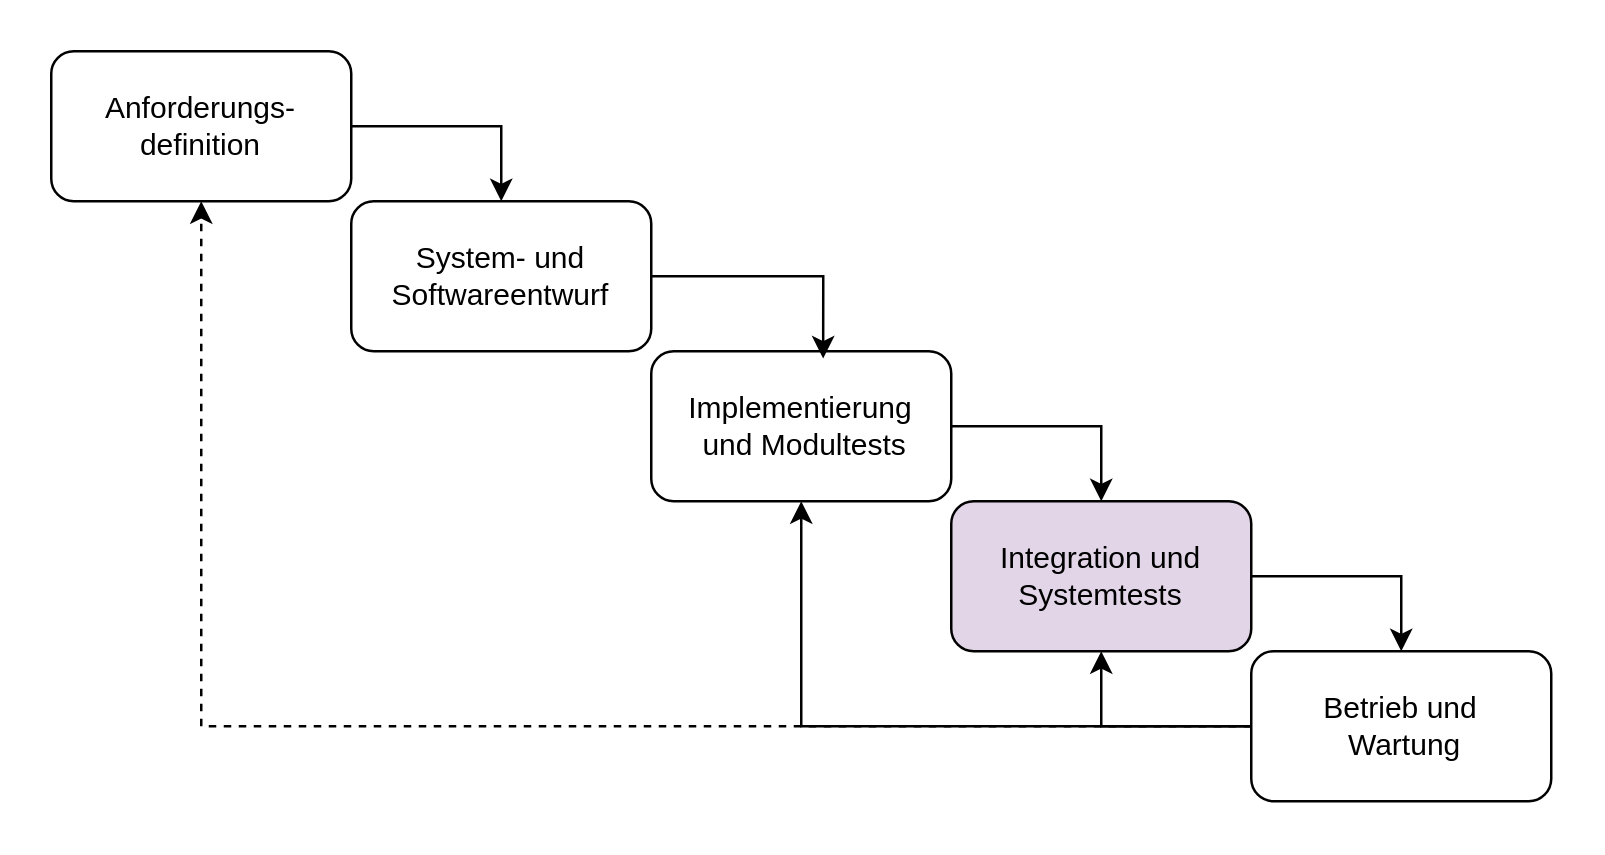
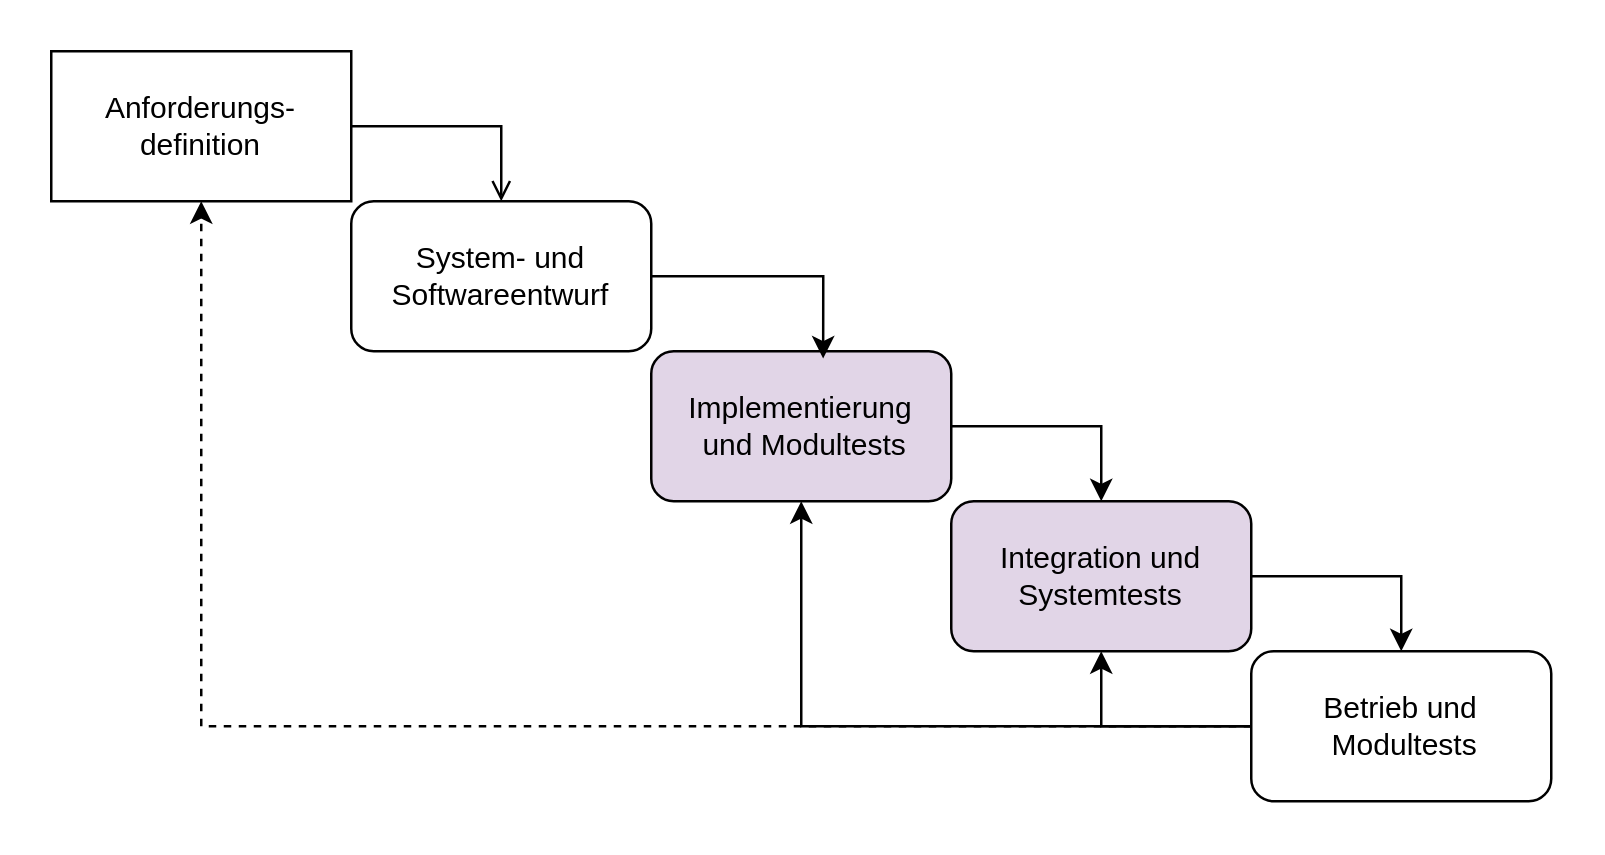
node "Anforderungs-definition": shape rounded rectangle -> rectangle
edge "Anforderungs-definition" -> "System- und Softwareentwurf": arrowhead classic -> open
node "Implementierung und Modultests": fillcolor #ffffff -> #e1d5e7
node "Betrieb und Wartung": label "Betrieb und Wartung" -> "Betrieb und Modultests"
